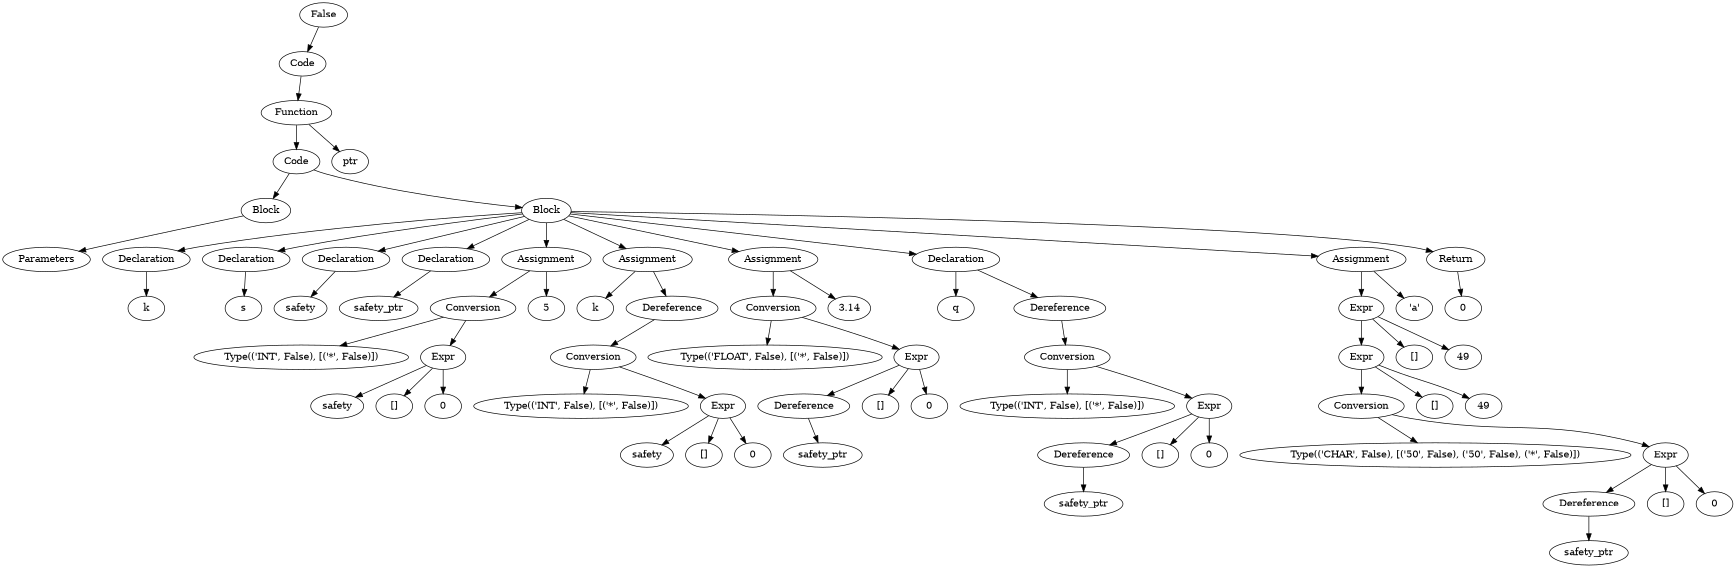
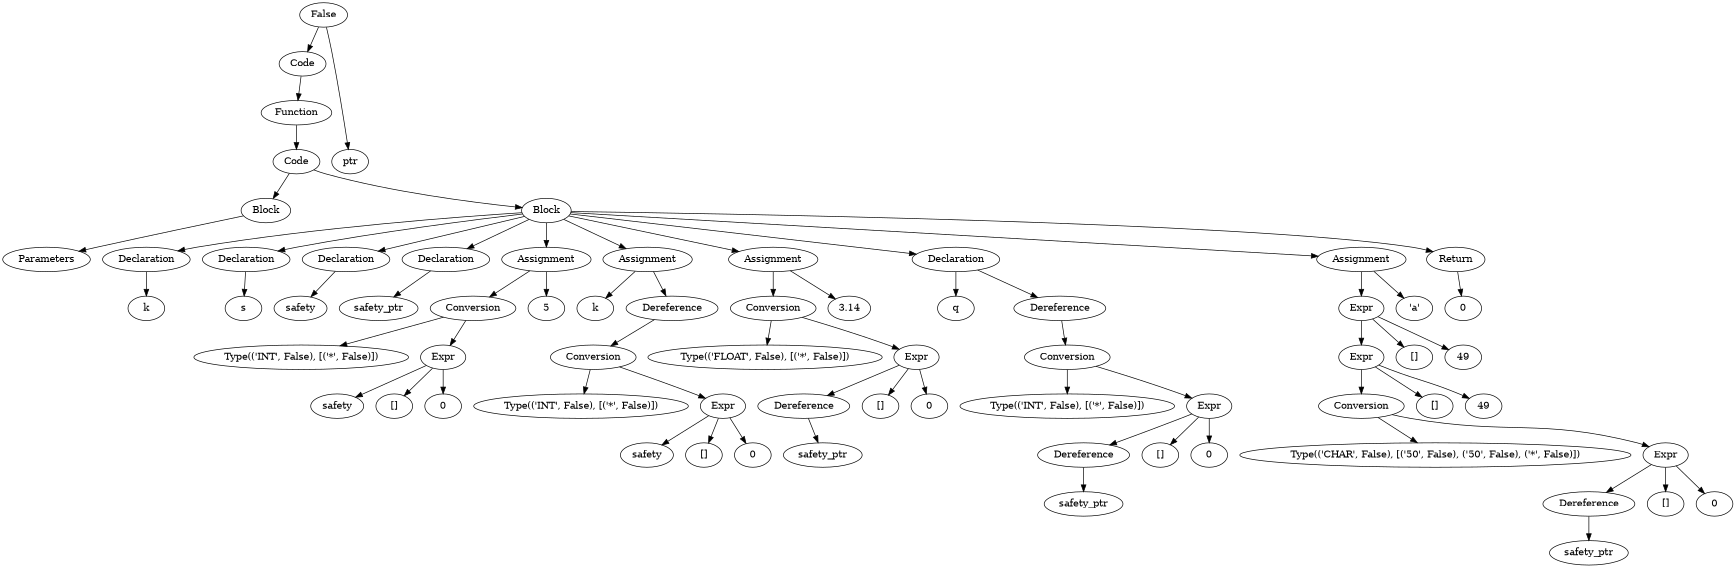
edge "Function" -> "ptr": now "False" -> "ptr"
